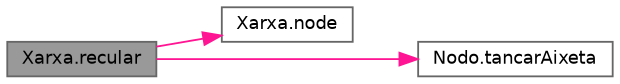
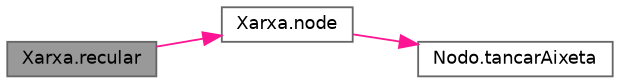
edge "Xarxa.recular" -> "Nodo.tancarAixeta": now "Xarxa.node" -> "Nodo.tancarAixeta"
